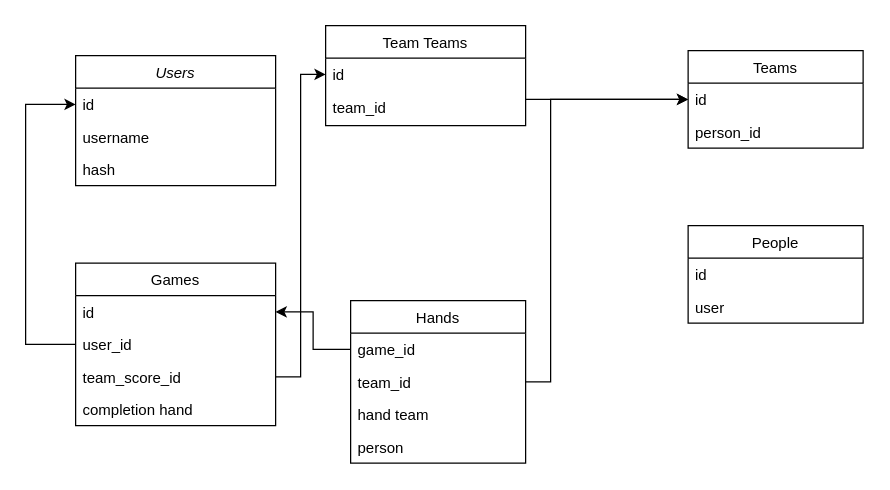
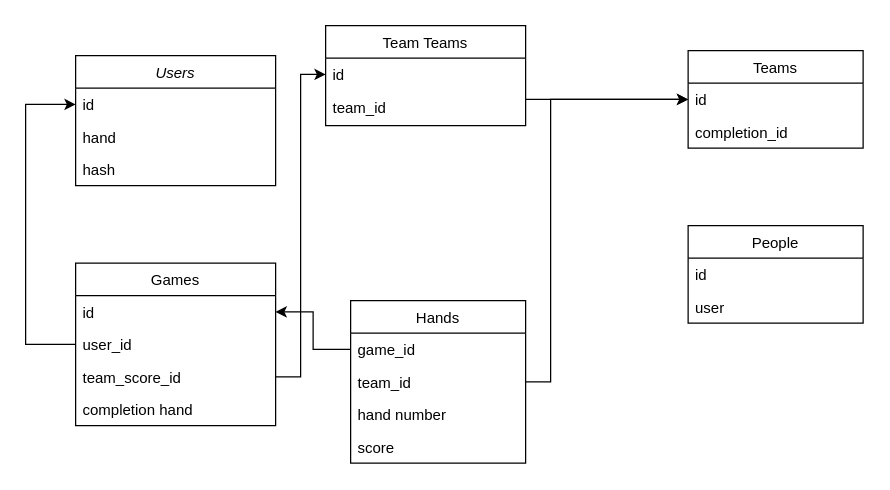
node "person_id": label "person_id" -> "completion_id"
node "username": label "username" -> "hand"
node "hand team": label "hand team" -> "hand number"
node "person": label "person" -> "score"
